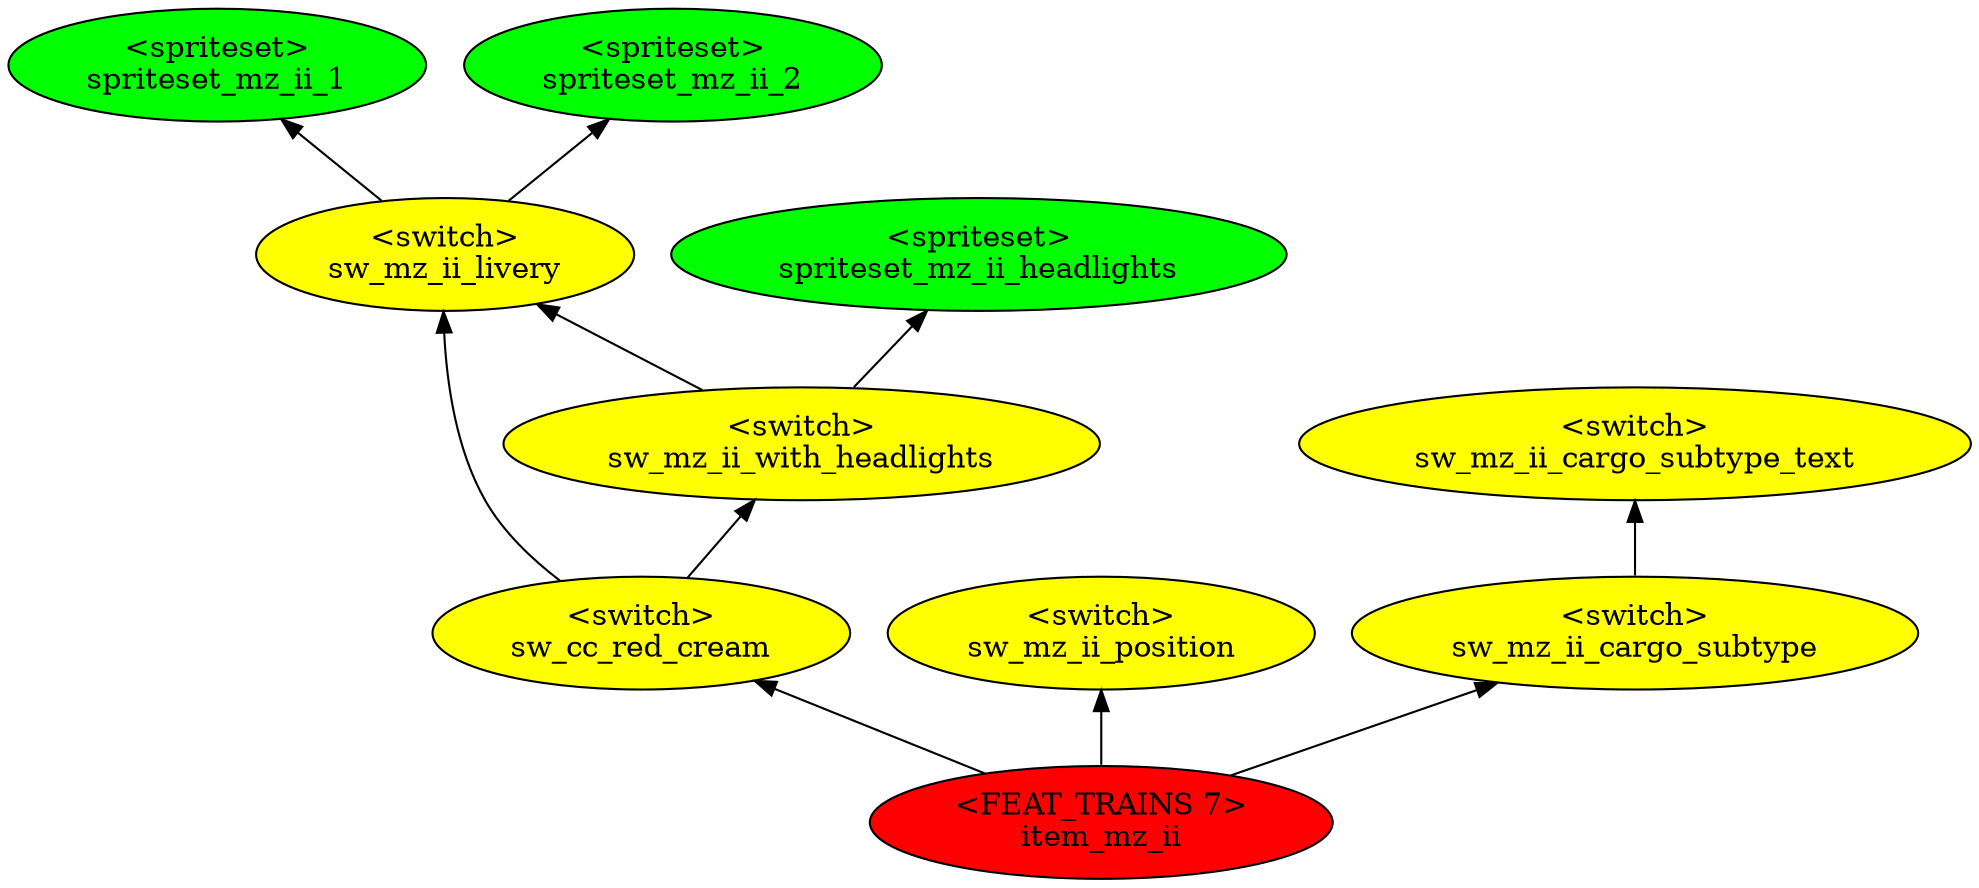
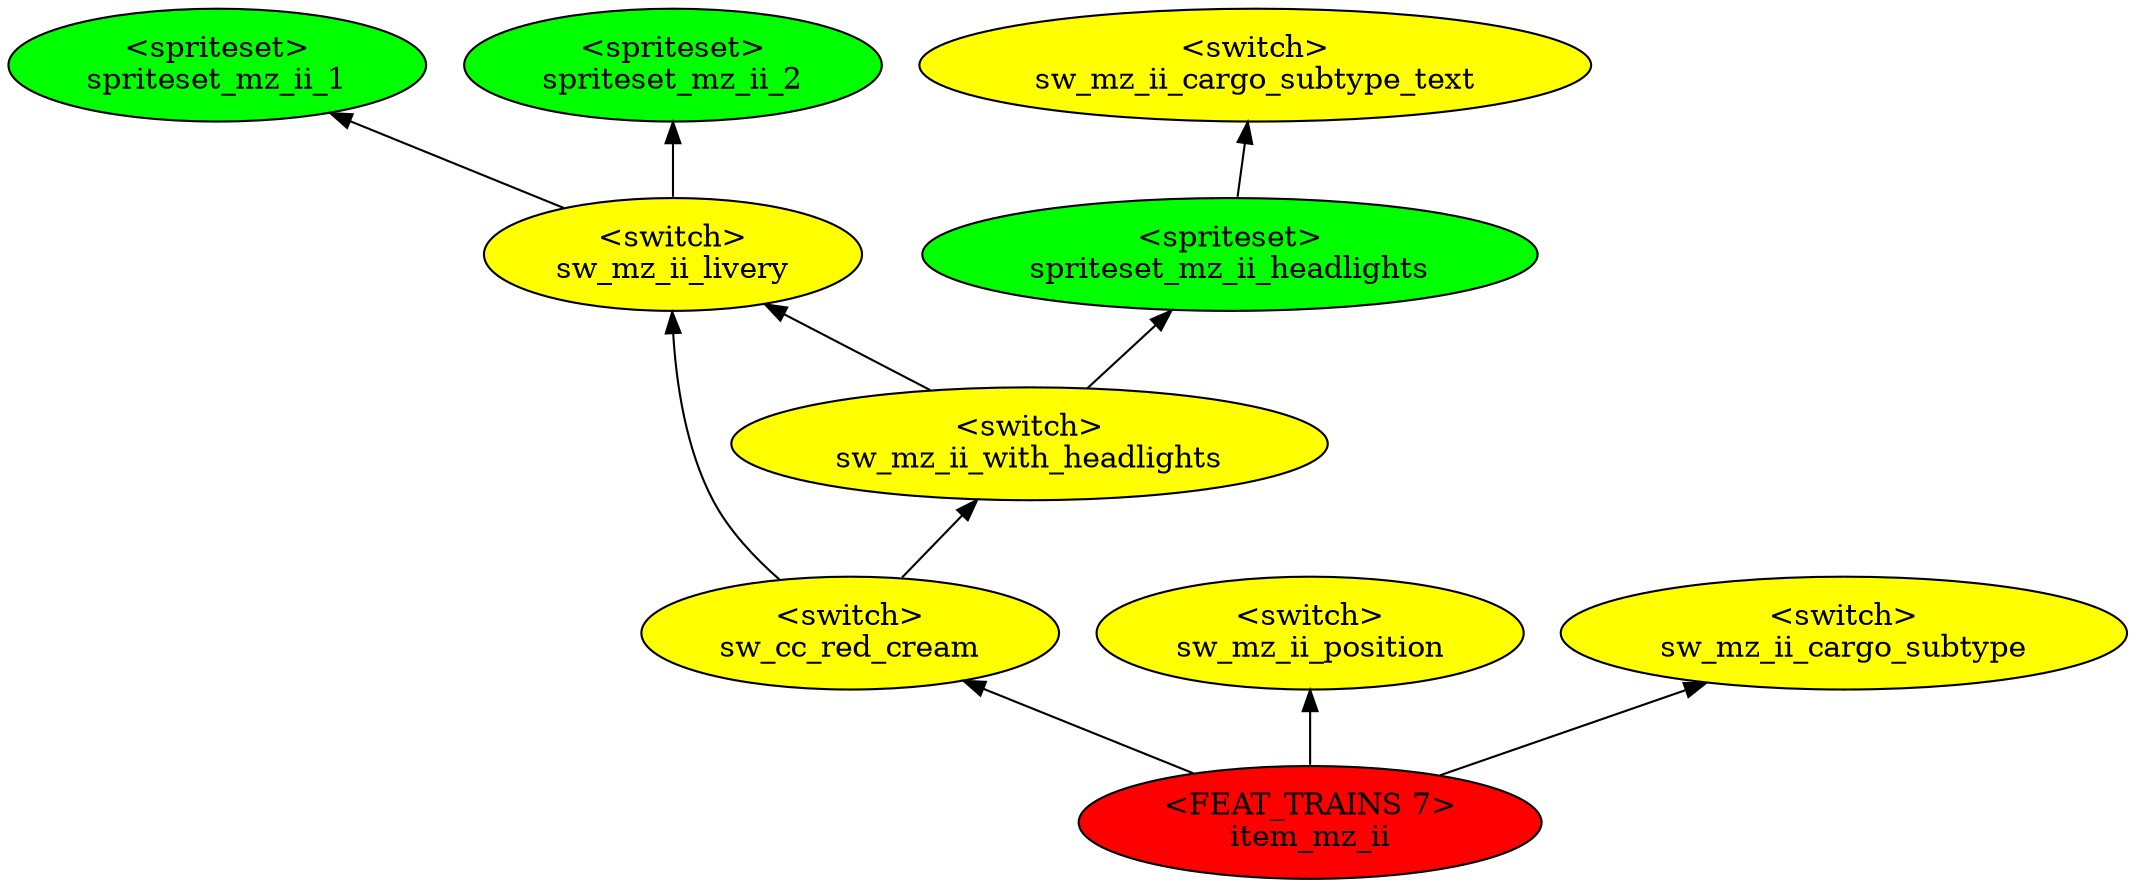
edge "<switch> sw_mz_ii_cargo_subtype" -> "<switch> sw_mz_ii_cargo_subtype_text": now "<spriteset> spriteset_mz_ii_headlights" -> "<switch> sw_mz_ii_cargo_subtype_text"
